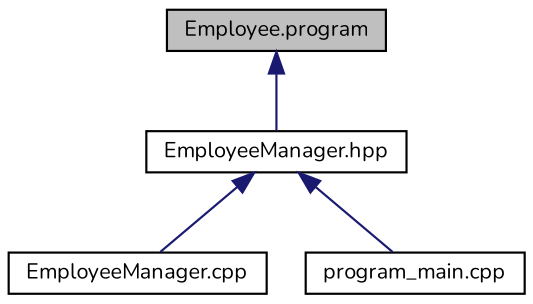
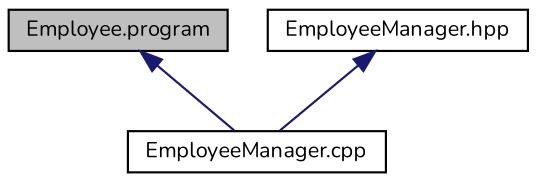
edge "EmployeeManager.hpp" -> "Employee.program": now "EmployeeManager.cpp" -> "Employee.program"
node "program_main.cpp": removed
